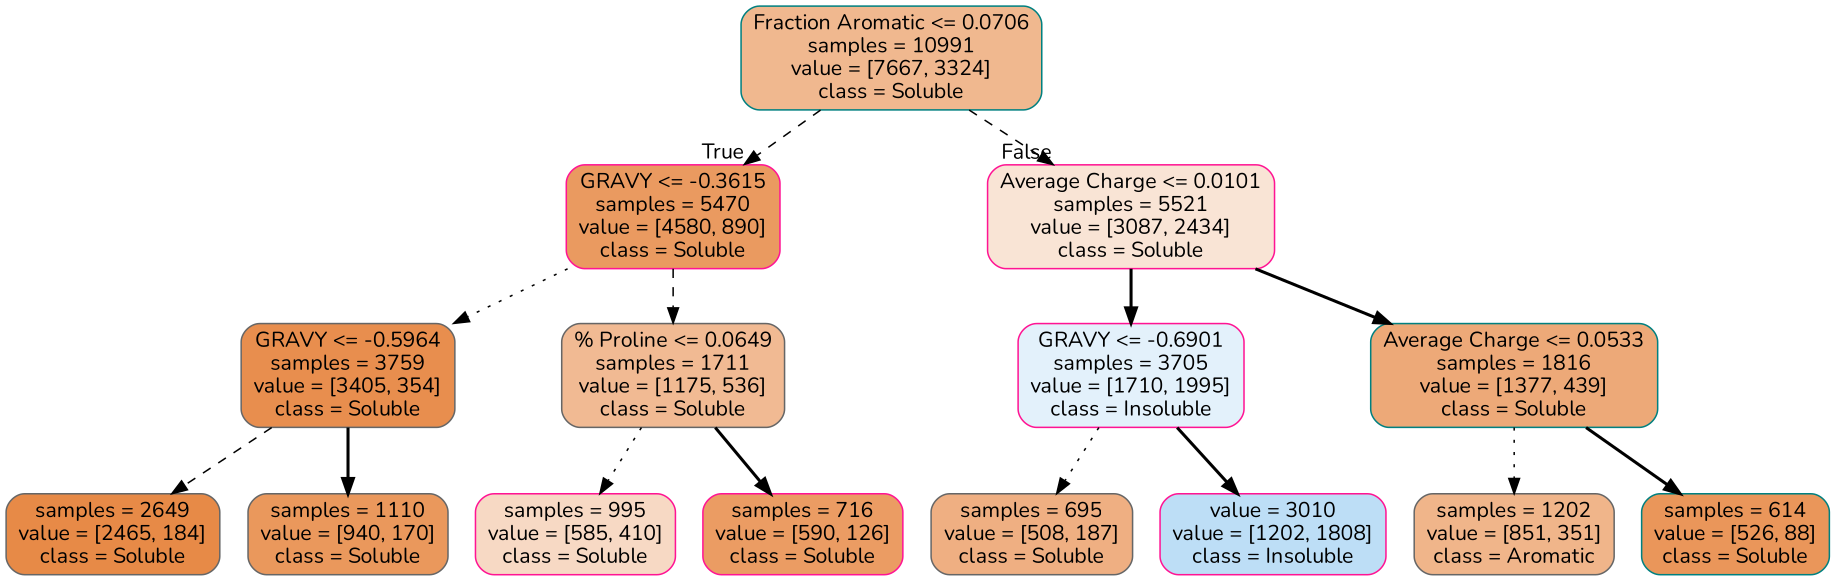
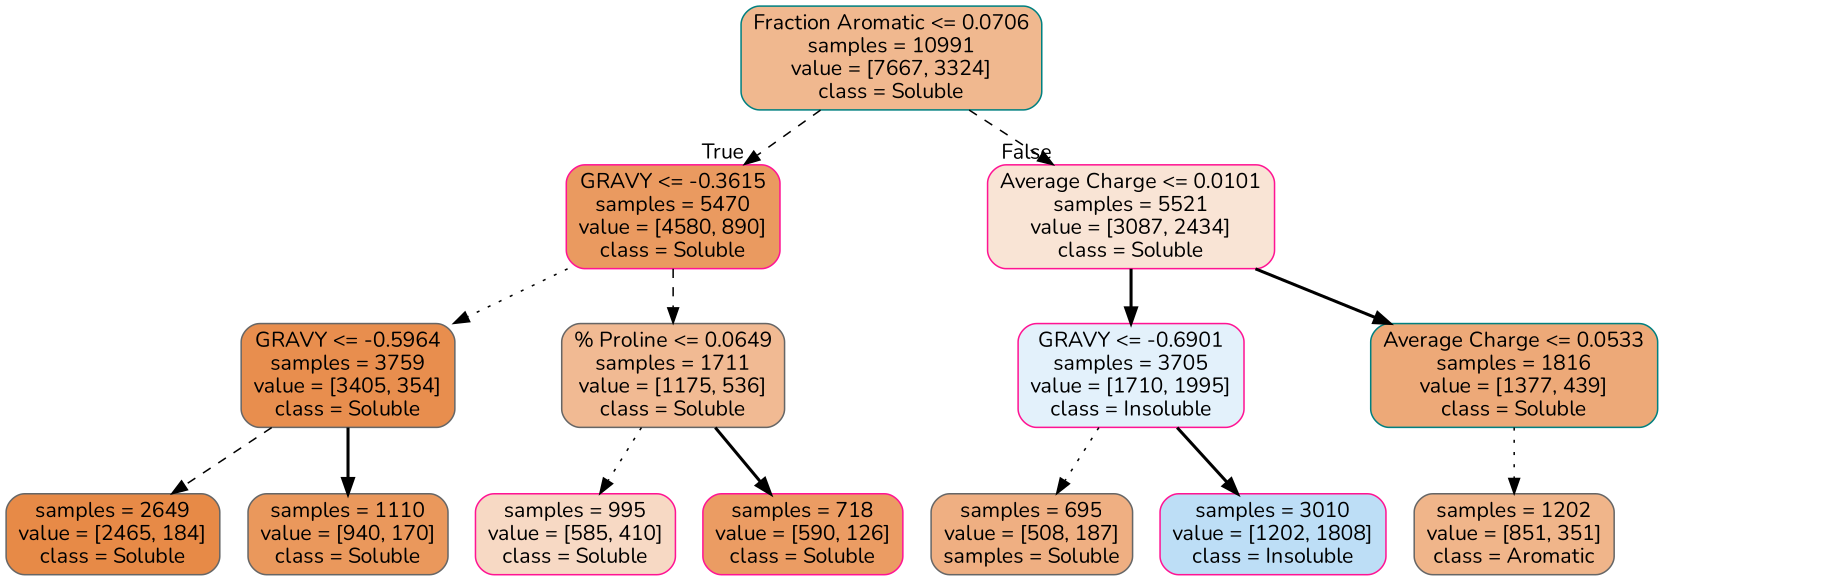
node "samples = 716 value = [590, 126] class = Soluble": label "samples = 716 value = [590, 126] class = Soluble" -> "samples = 718 value = [590, 126] class = Soluble"
node "samples = 695 value = [508, 187] class = Soluble": label "samples = 695 value = [508, 187] class = Soluble" -> "samples = 695 value = [508, 187] samples = Soluble"
node "value = 3010 value = [1202, 1808] class = Insoluble": label "value = 3010 value = [1202, 1808] class = Insoluble" -> "samples = 3010 value = [1202, 1808] class = Insoluble"
node "samples = 614 value = [526, 88] class = Soluble": removed
